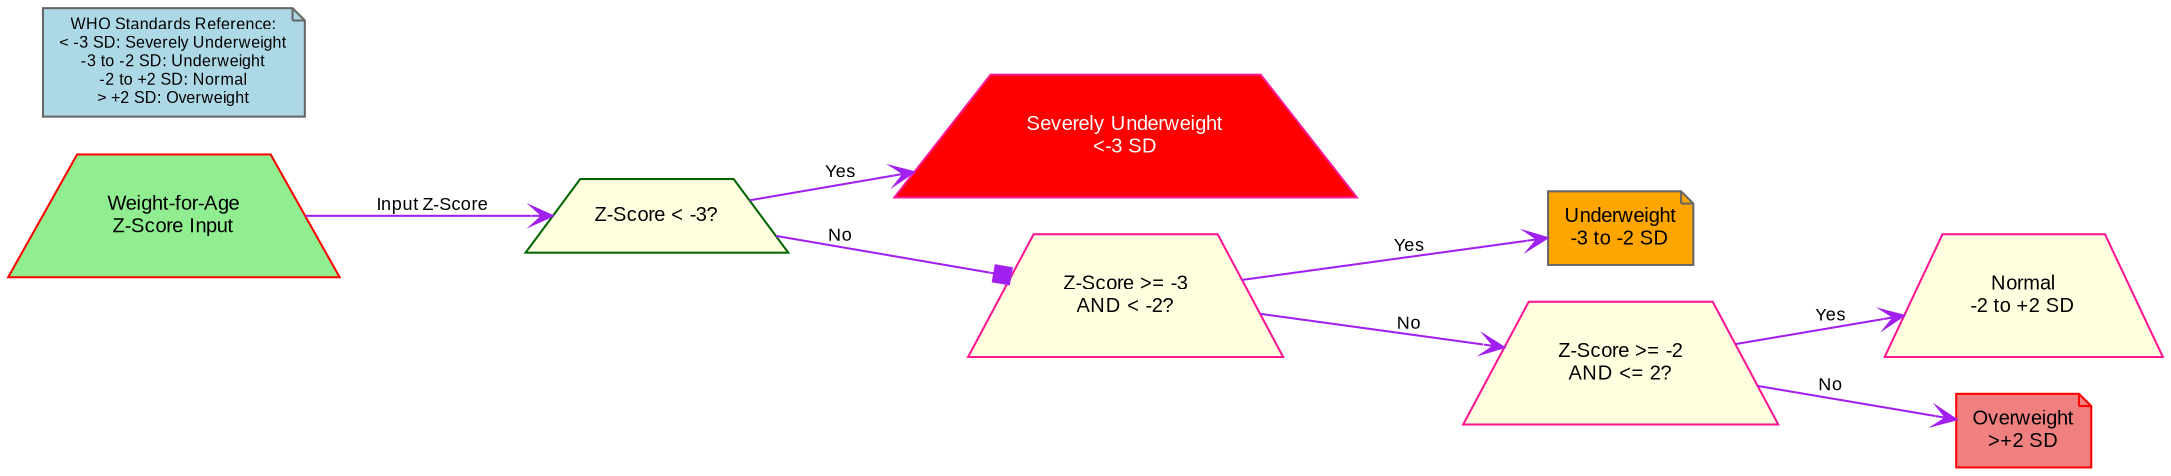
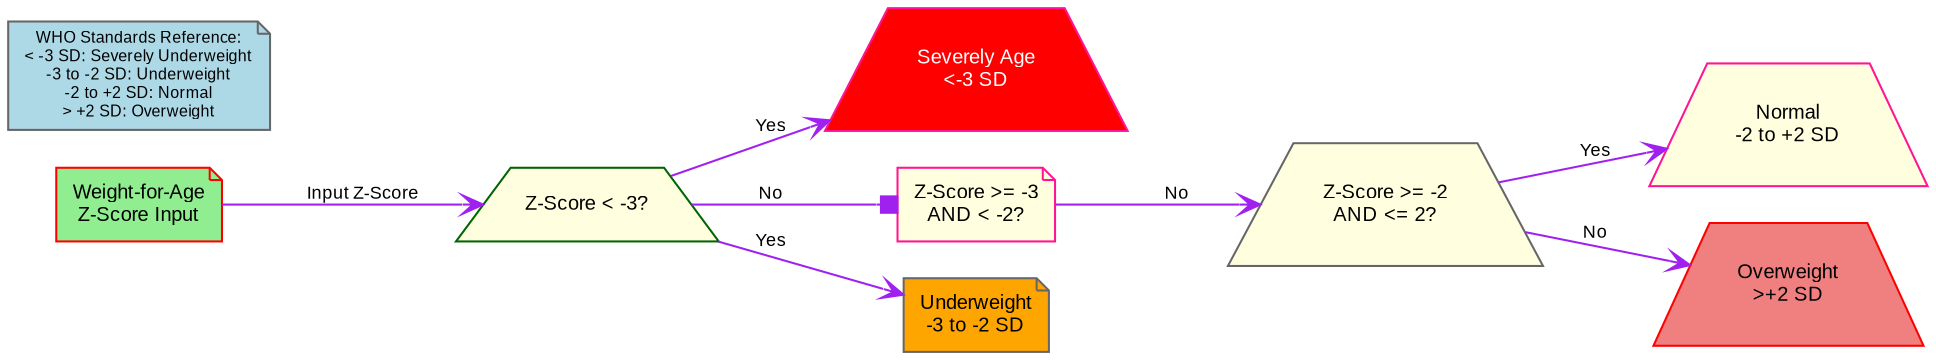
node "Severely Underweight <-3 SD": label "Severely Underweight <-3 SD" -> "Severely Age <-3 SD"
node "Weight-for-Age Z-Score Input": shape trapezium -> note
edge "Z-Score >= -3 AND < -2?" -> "Underweight -3 to -2 SD": now "Z-Score < -3?" -> "Underweight -3 to -2 SD"
node "Z-Score >= -3 AND < -2?": shape trapezium -> note
node "Z-Score >= -2 AND <= 2?": color deeppink -> gray40
node "Overweight >+2 SD": shape note -> trapezium
